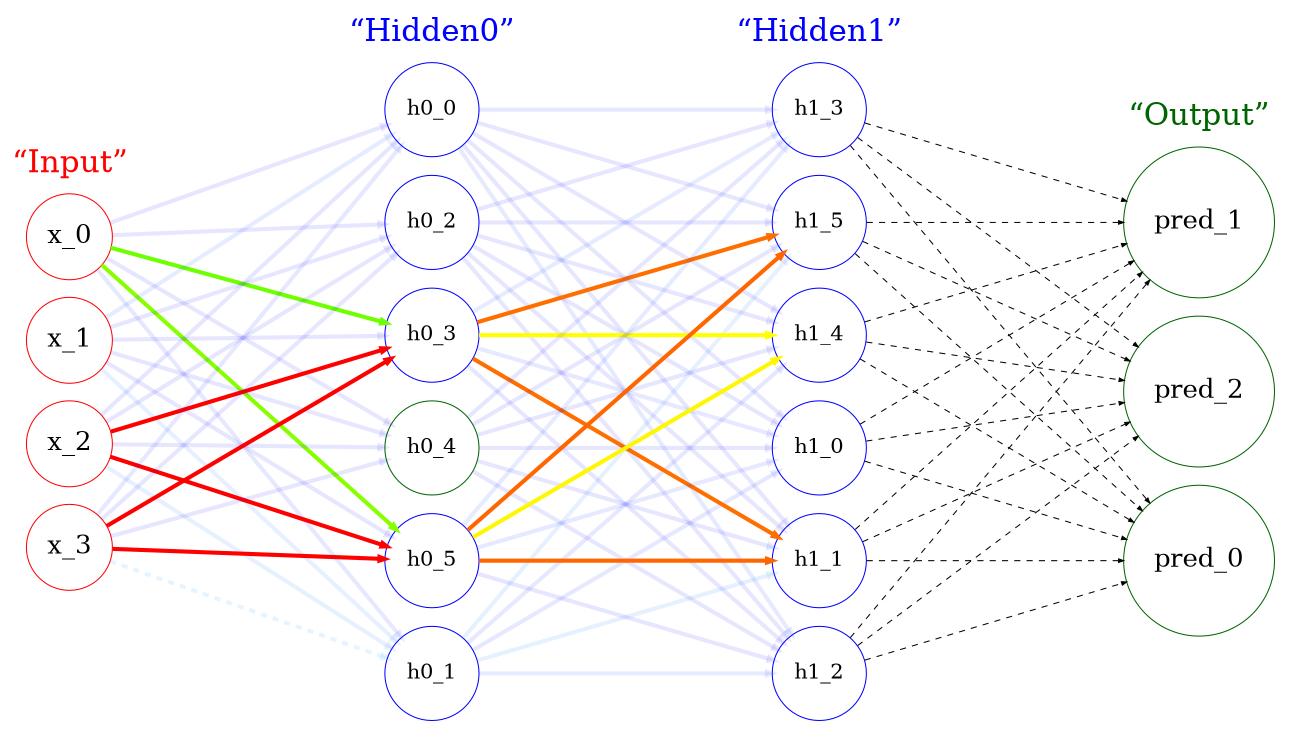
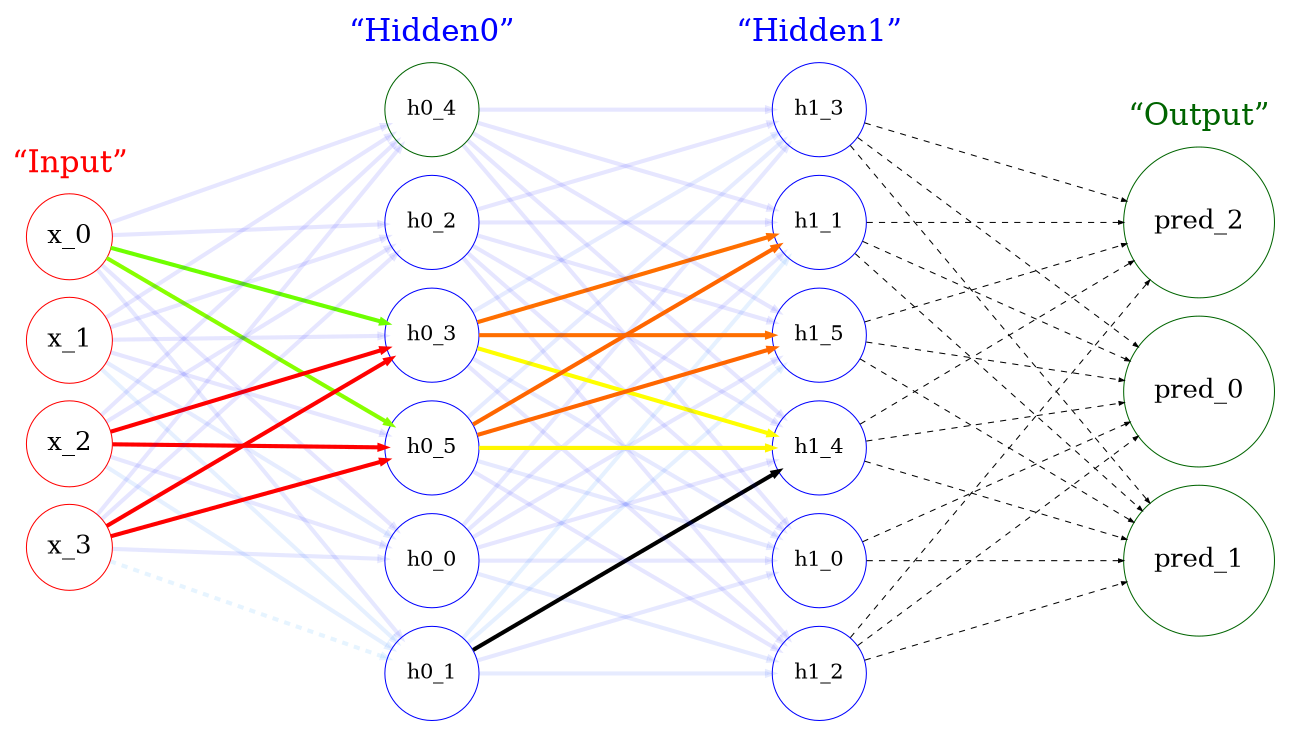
edge "h1_0" -> "pred_2": removed
edge "h0_1" -> "h1_4": color #0019ff19 -> #000000
edge "h0_4" -> "h1_2": removed
